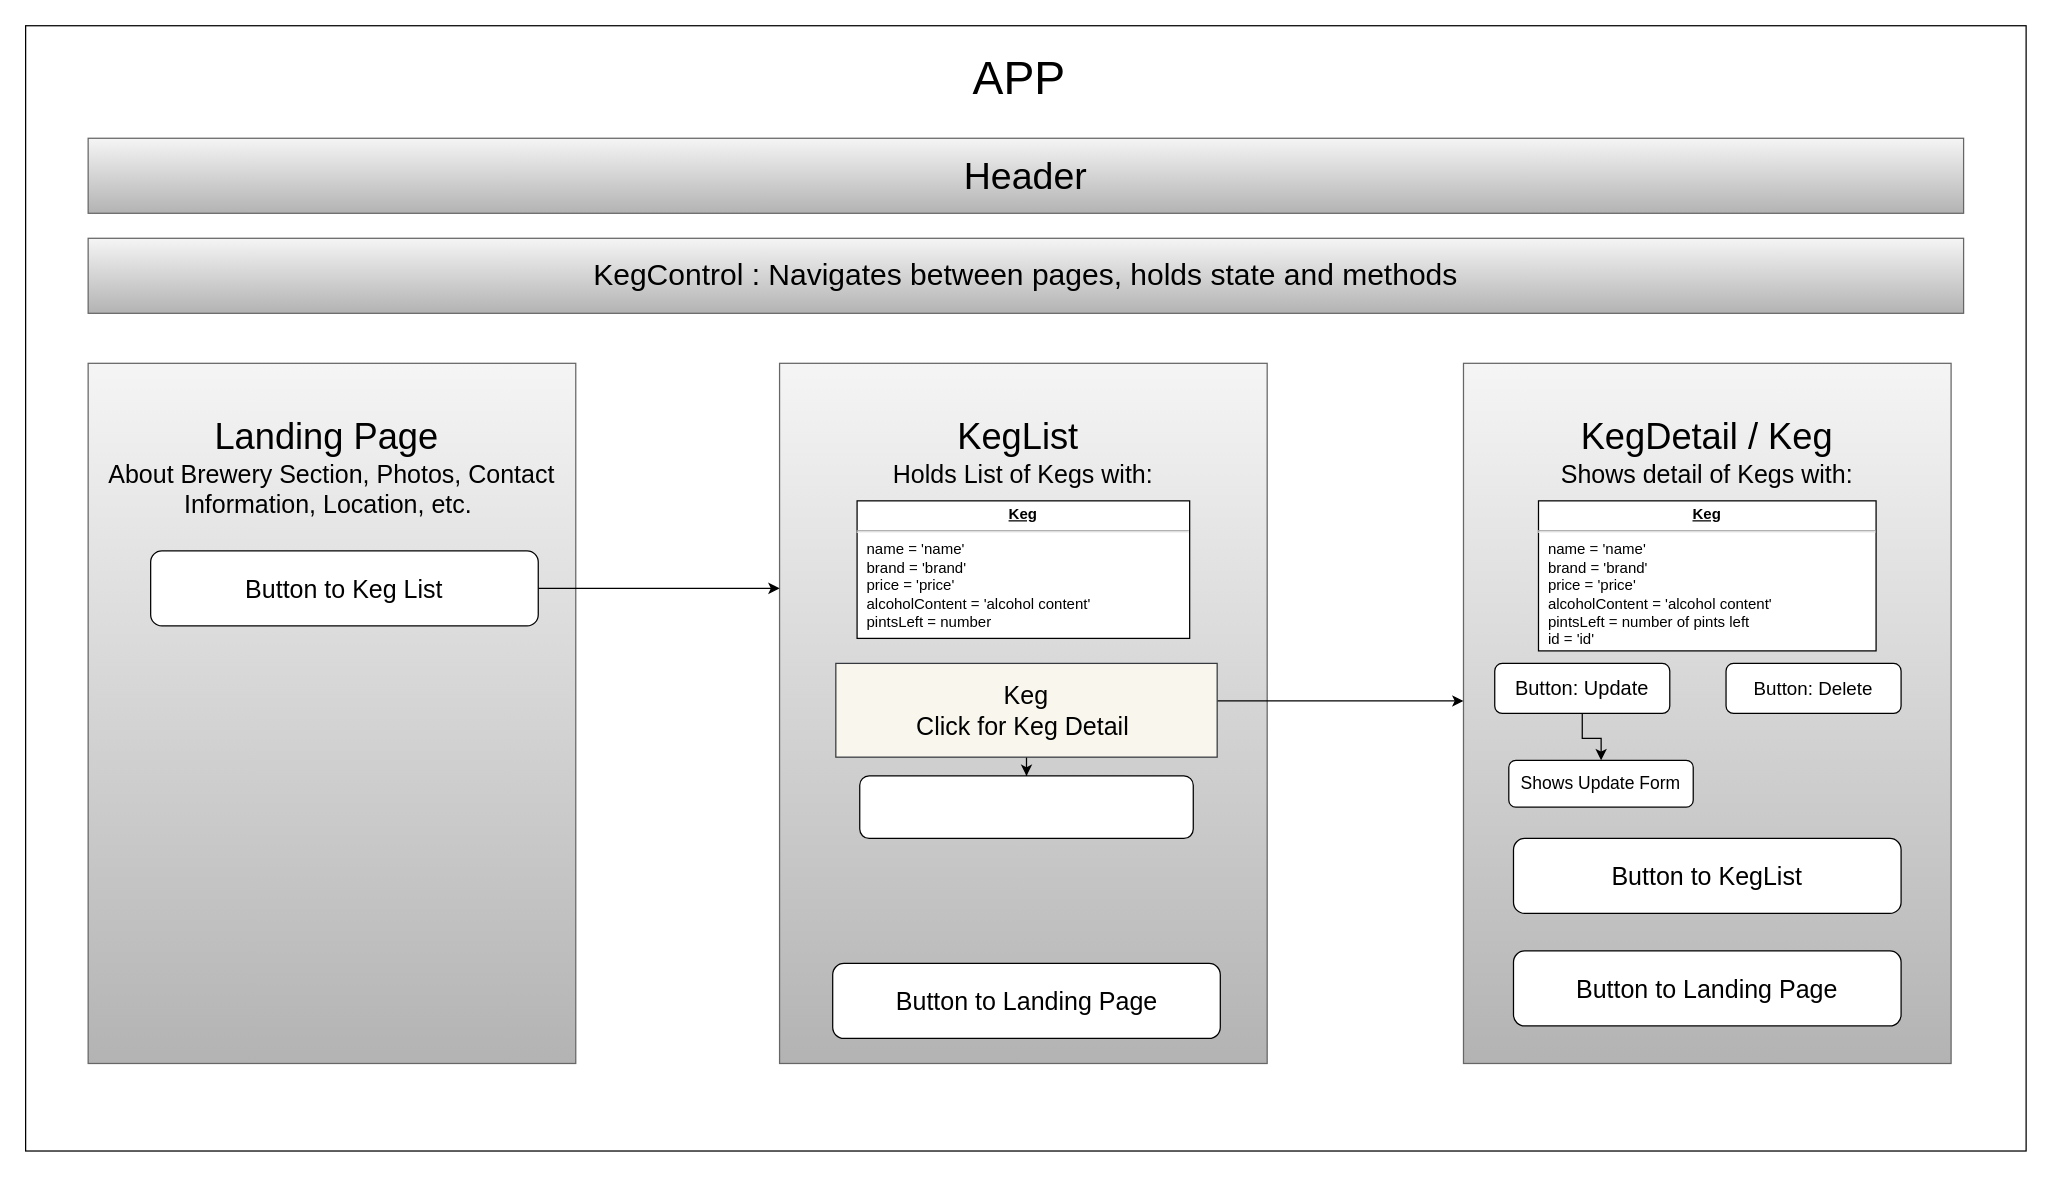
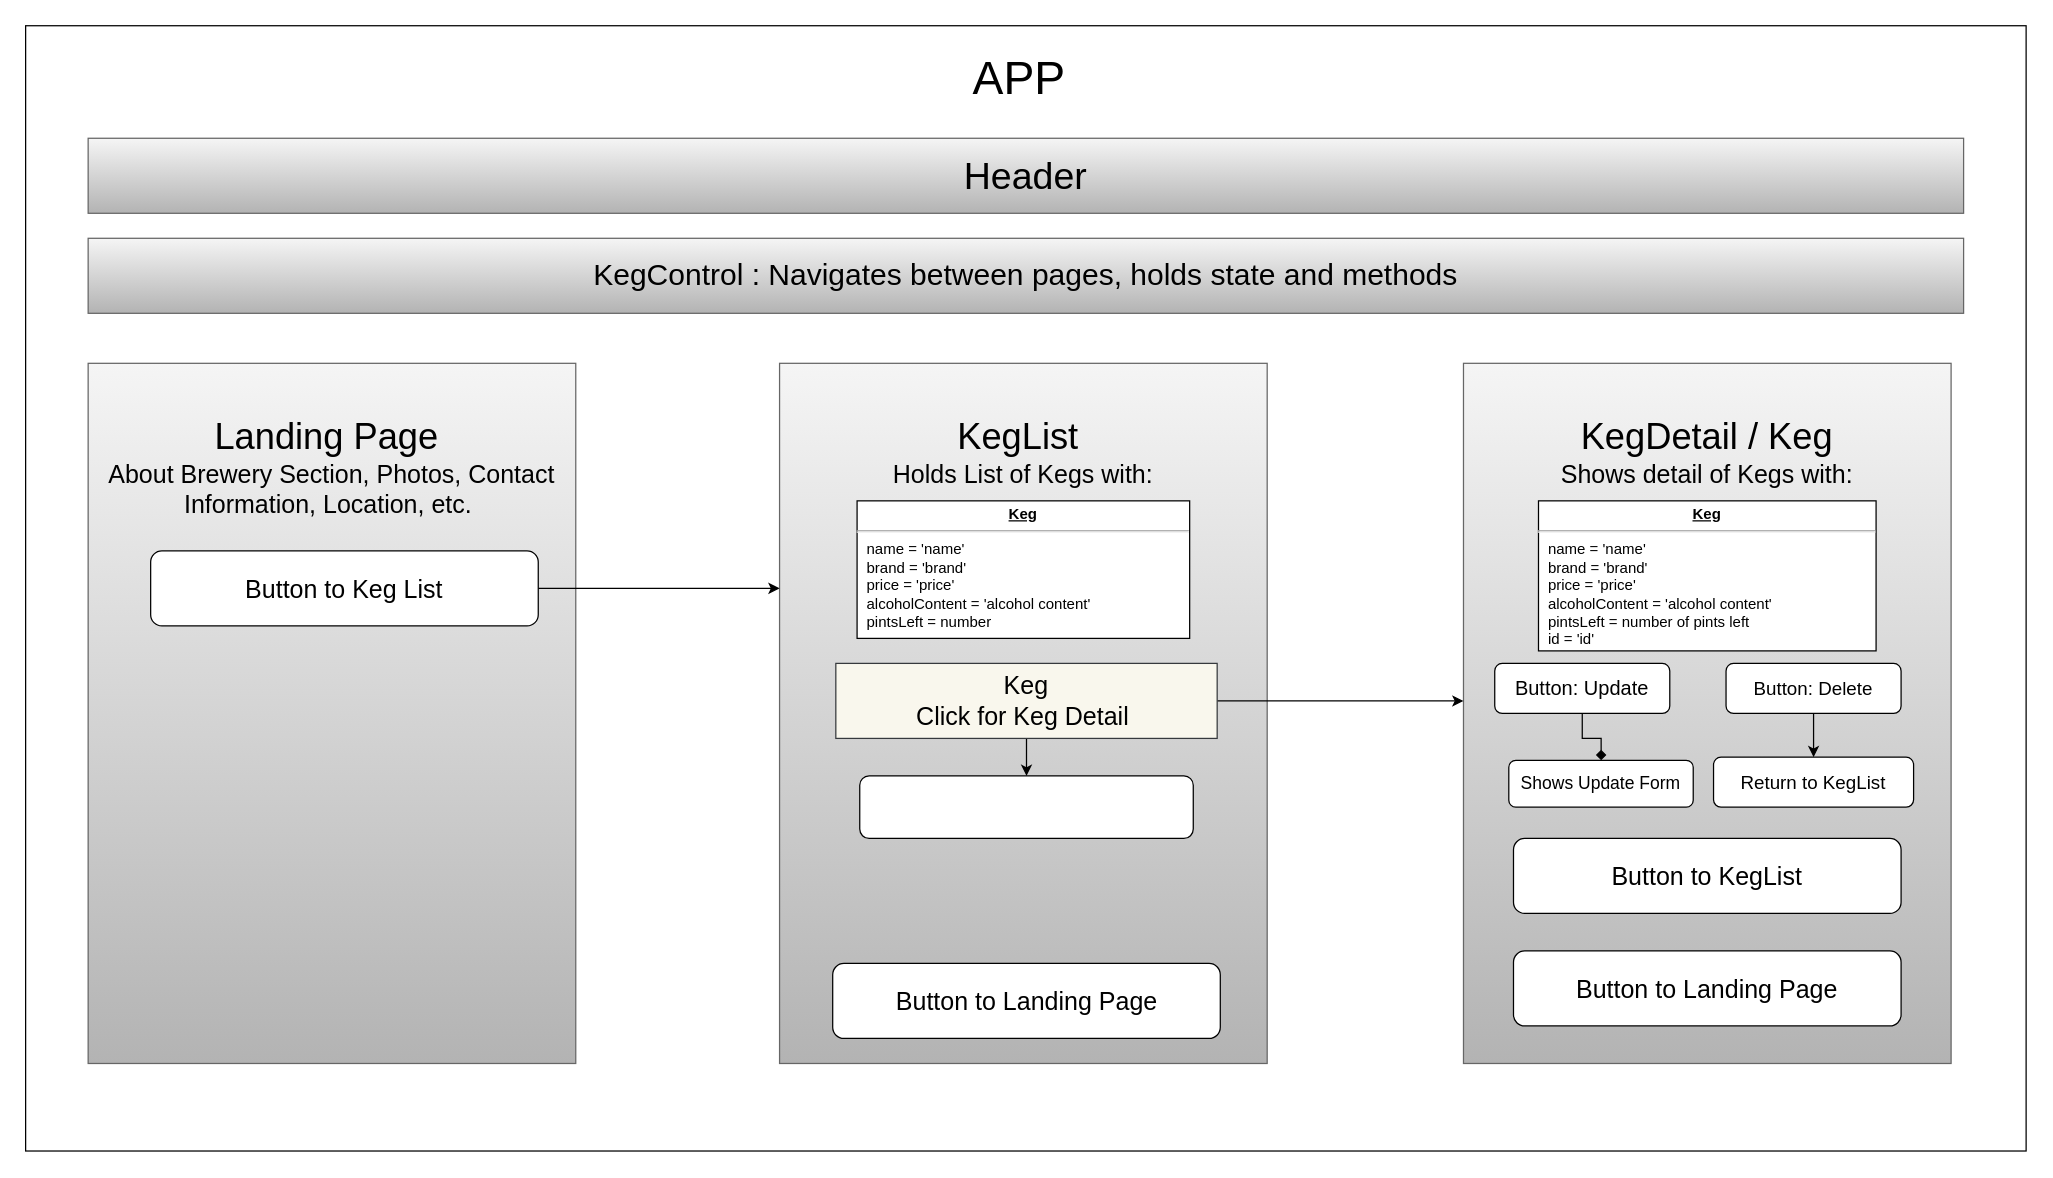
node "KegClick for Keg Detail": size 381x94 -> 381x75
edge "Button: Delete" -> "Return to KegList": added
edge "Button: Update" -> "Shows Update Form": arrowhead classic -> diamond
node "Return to KegList": added
